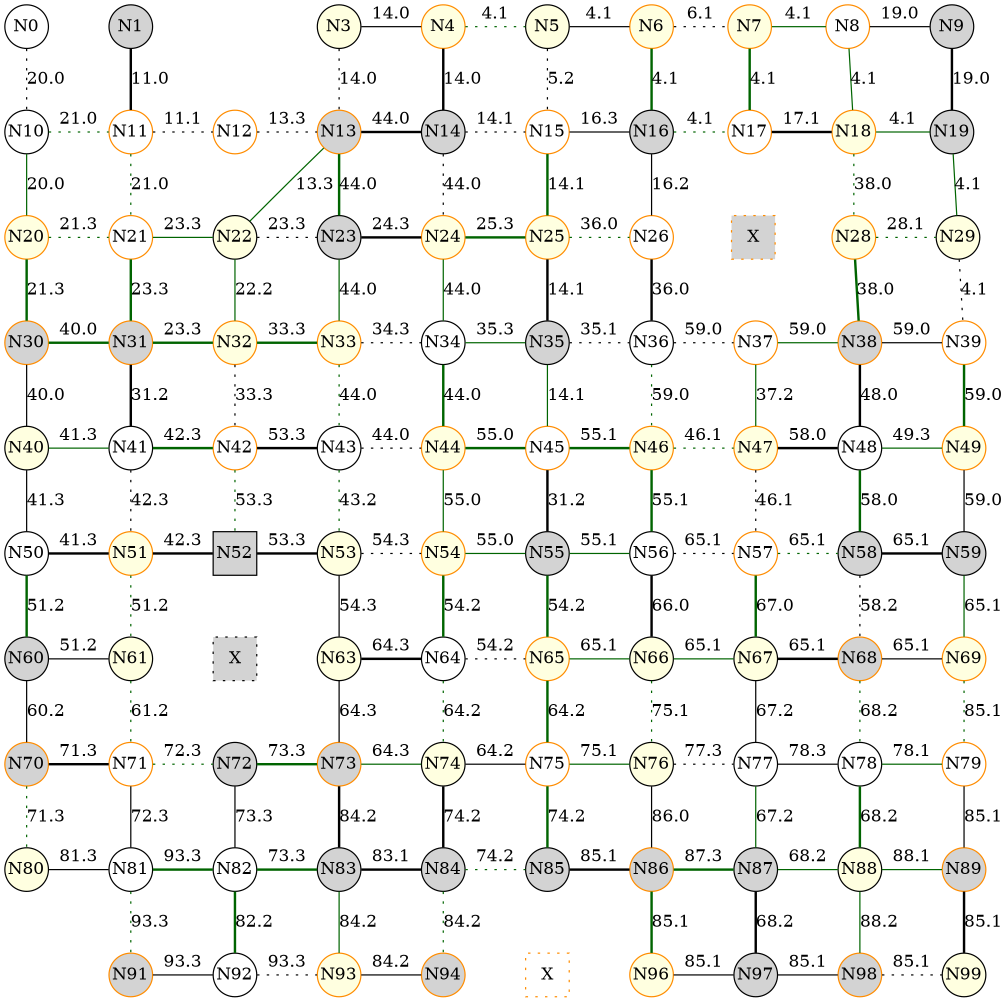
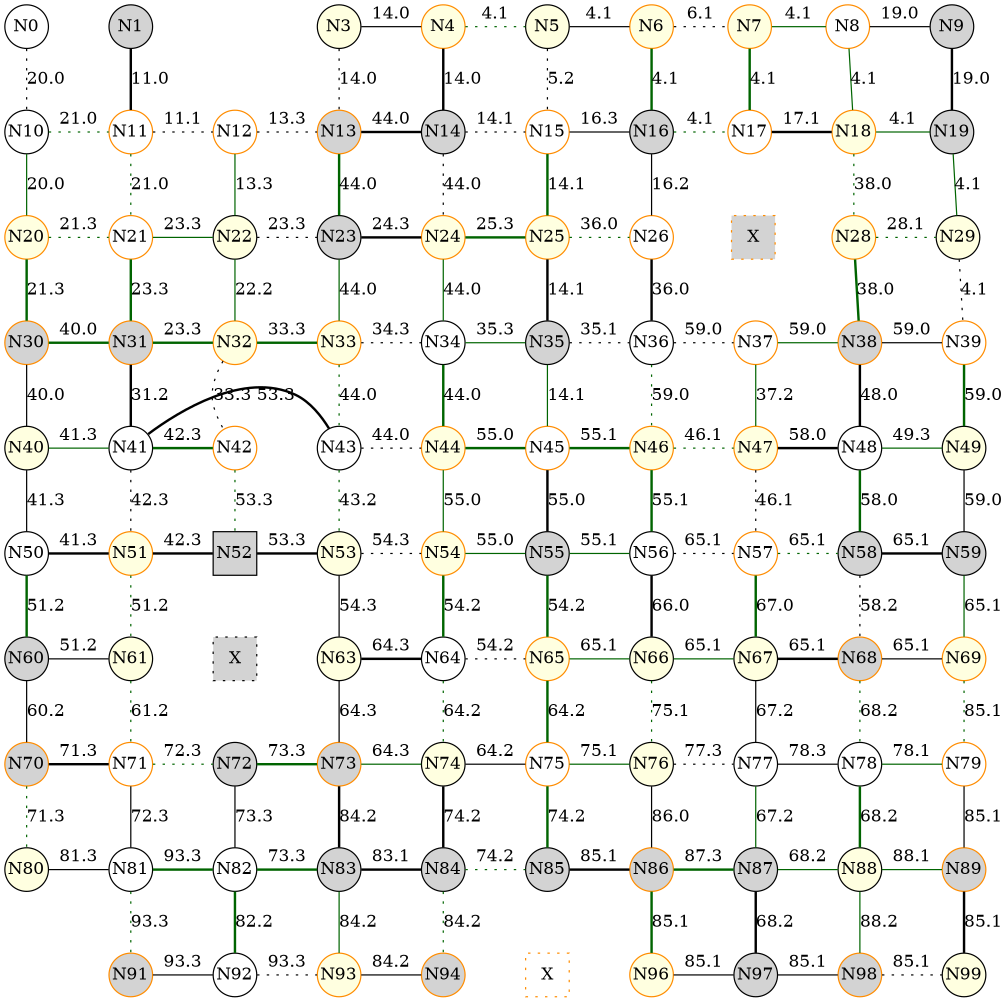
edge "N13" -- "N22": now "N12" -- "N22"
edge "N42" -- "N43": now "N41" -- "N43"
node "N49": color darkorange -> black
edge "N45" -- "N55": label "31.2" -> "55.0"
